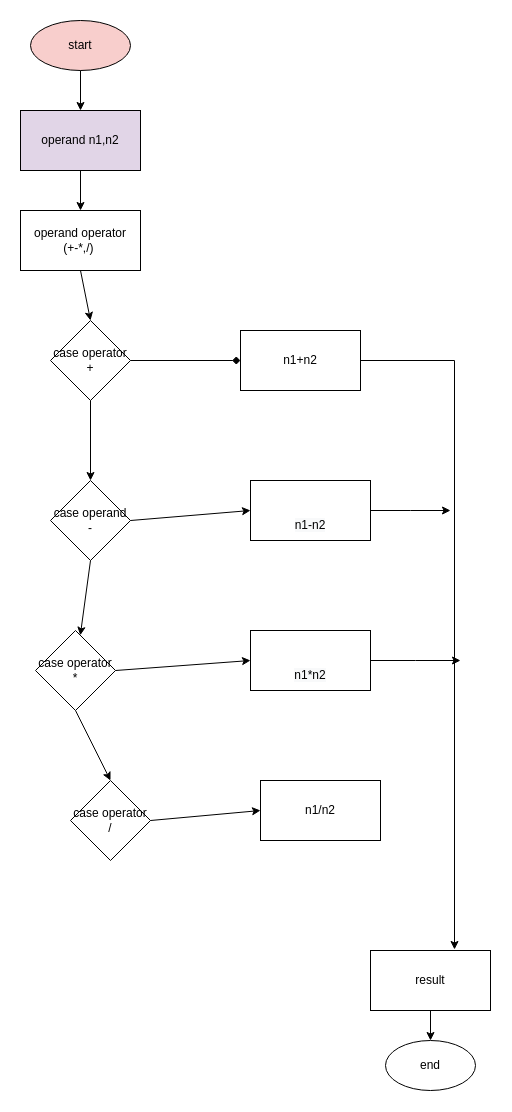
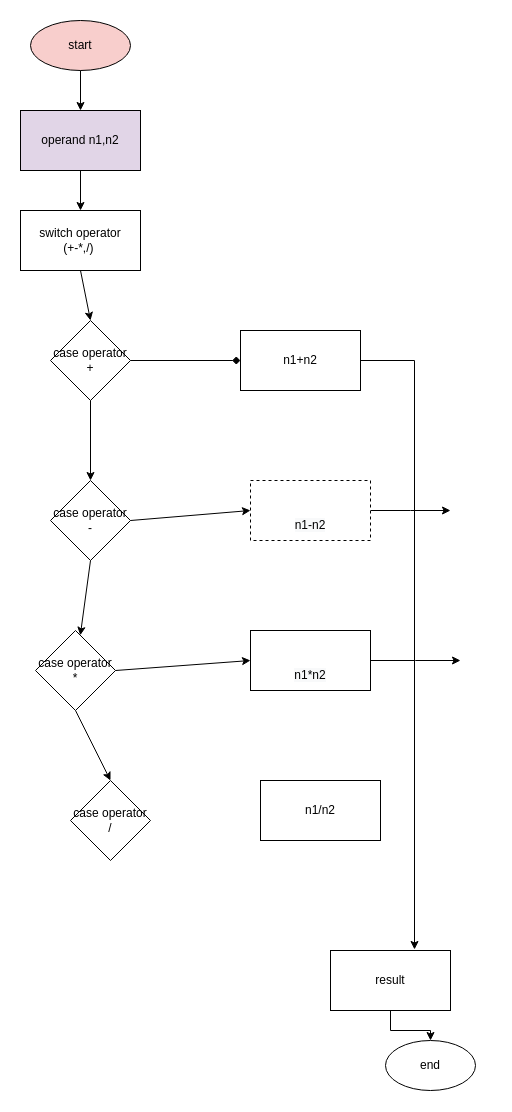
node "operand operator (+-*,/)": label "operand operator (+-*,/)" -> "switch operator (+-*,/)"
node "n1-n2": style solid -> dashed
node "case operand -": label "case operand -" -> "case operator -"
edge "case operator /" -> "n1/n2": removed
node "result": moved (431, 981) -> (391, 981)
